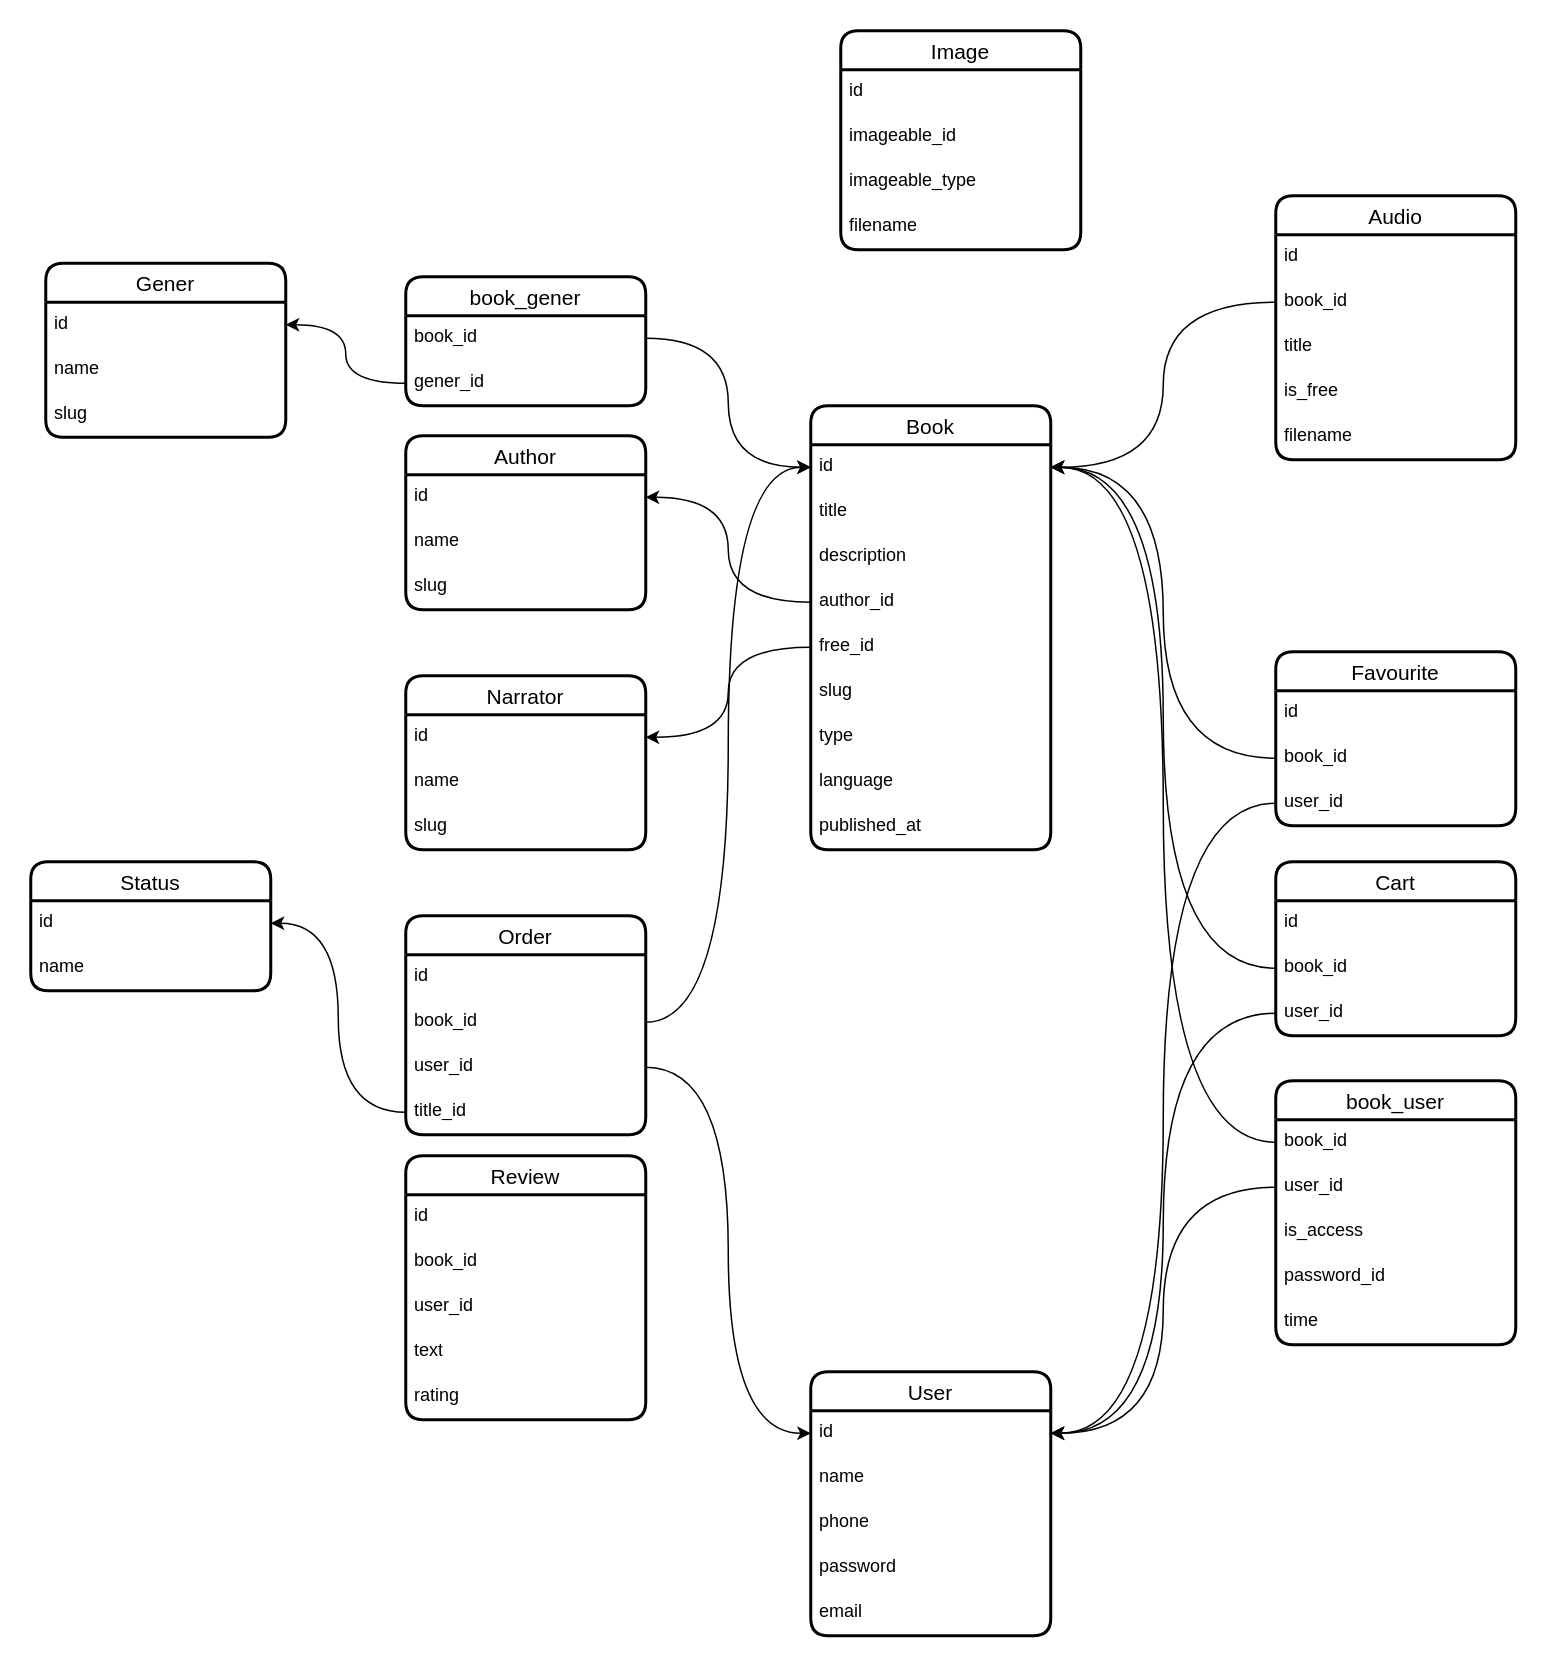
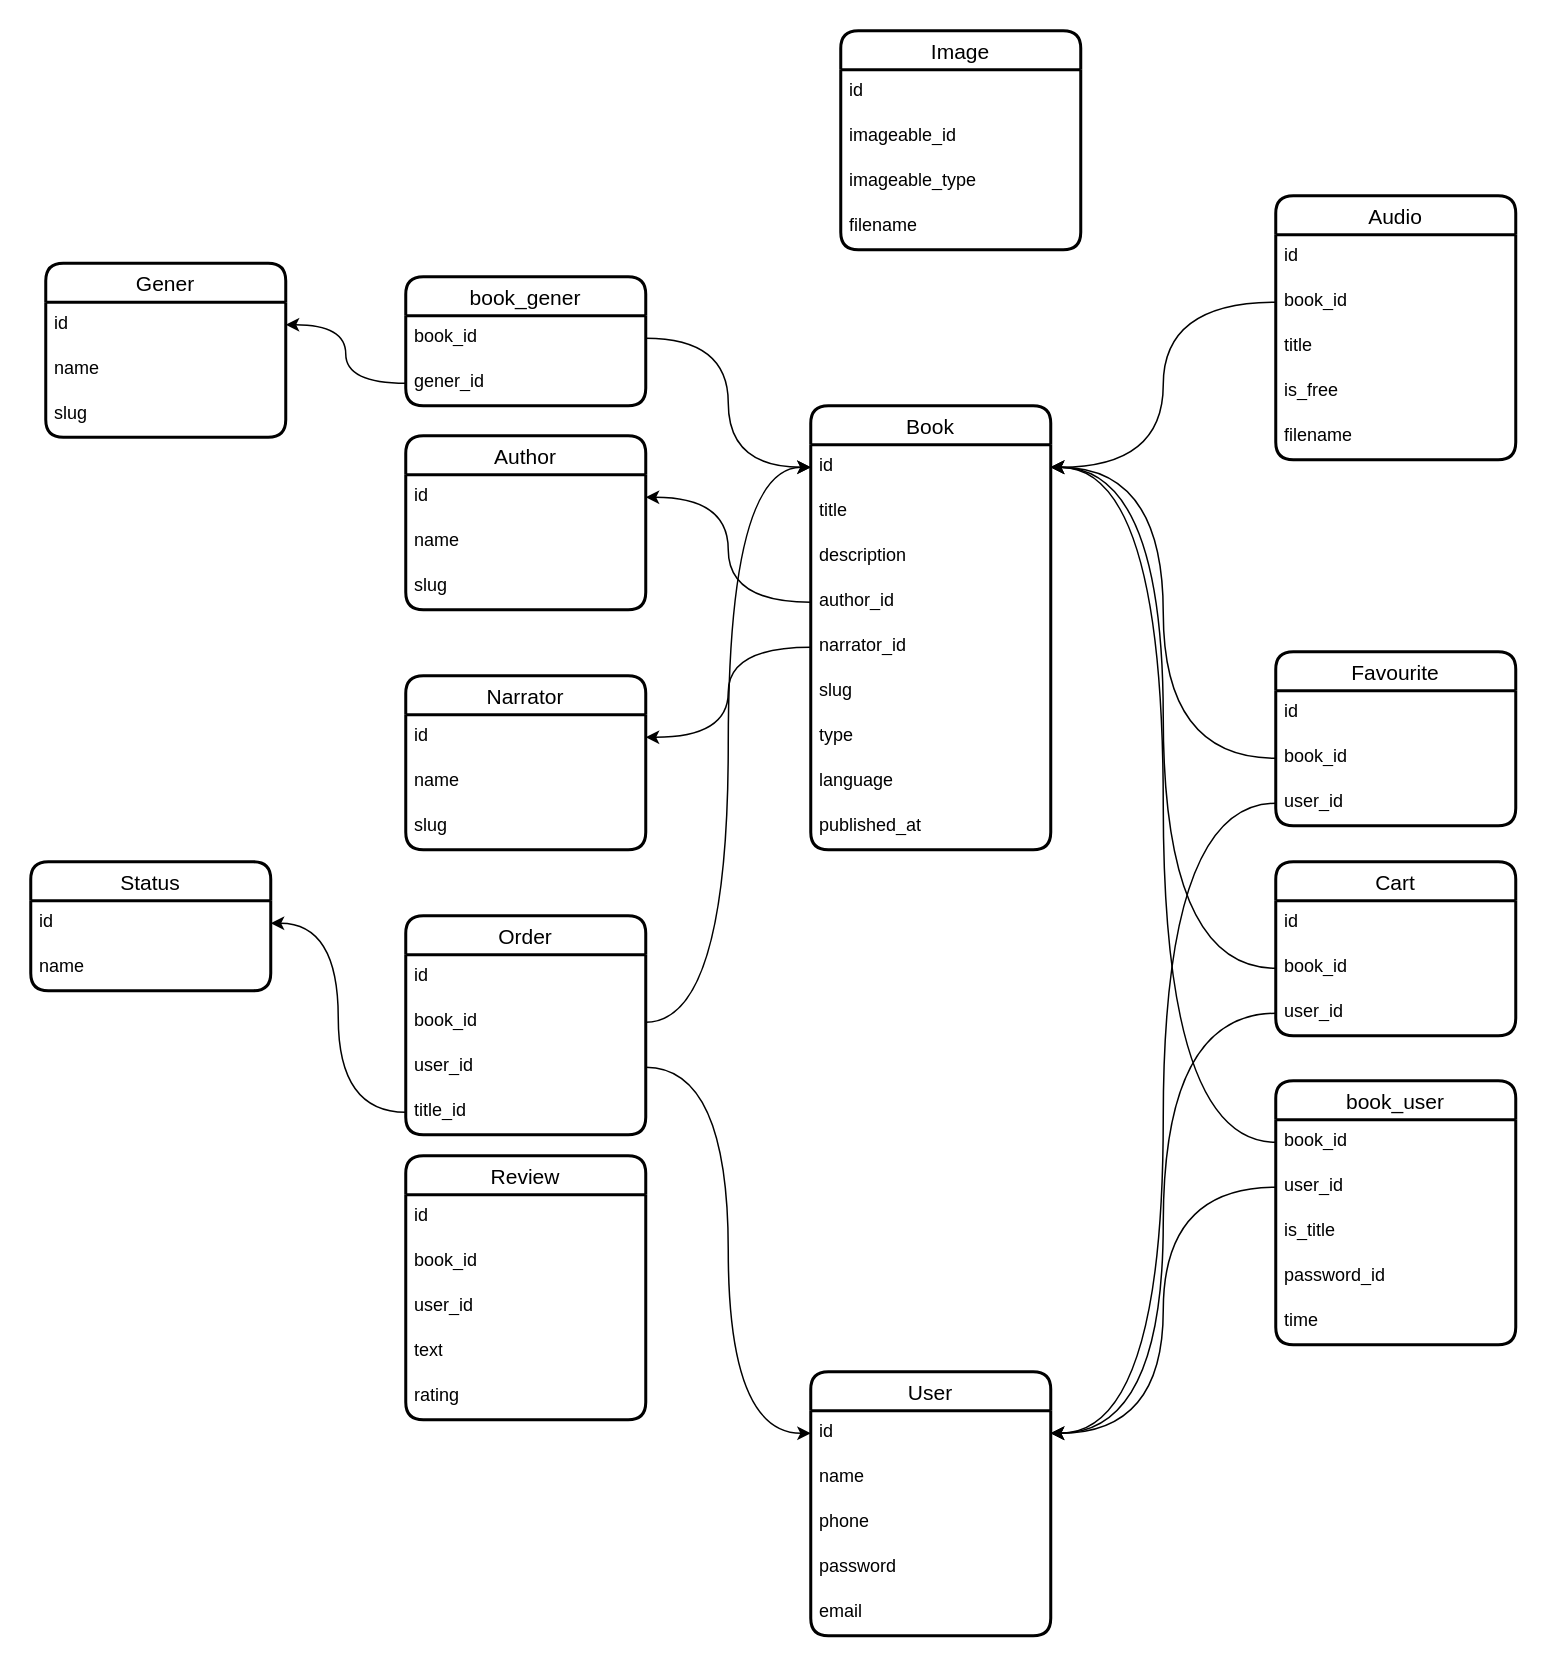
node "free_id": label "free_id" -> "narrator_id"
node "is_access": label "is_access" -> "is_title"
